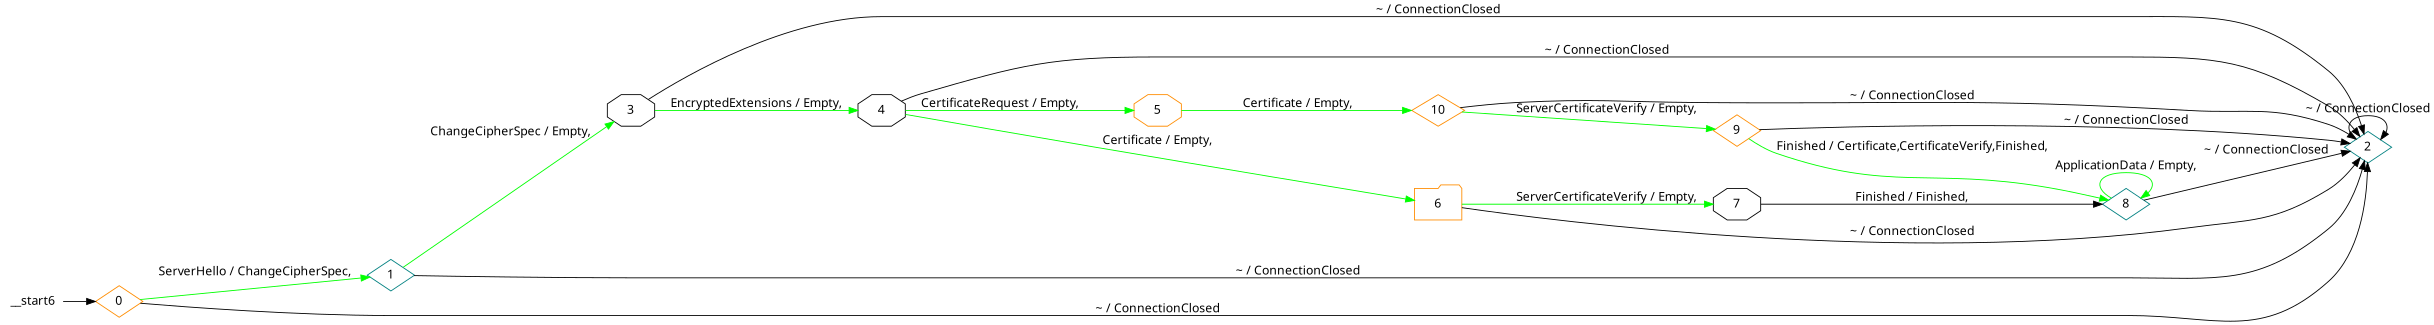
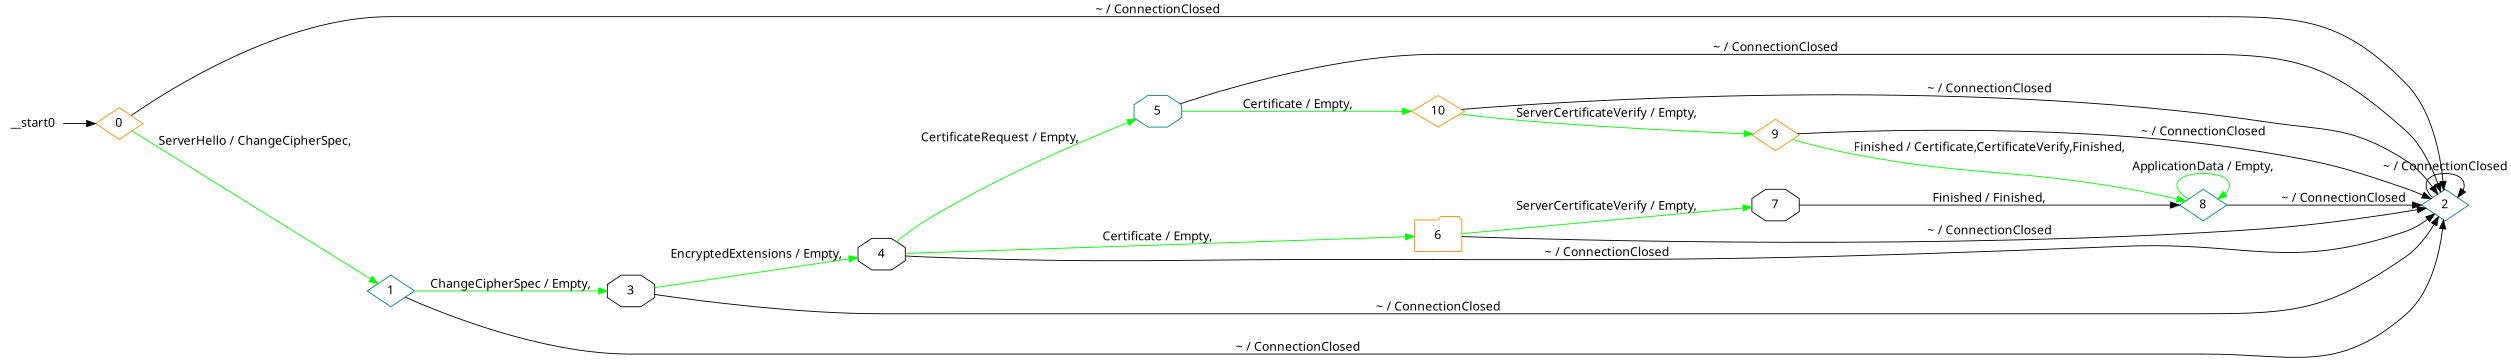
edge "5" -> "2": added, label "~ / ConnectionClosed"
node "5": color darkorange -> teal
node "__start6": label "__start6" -> "__start0"
